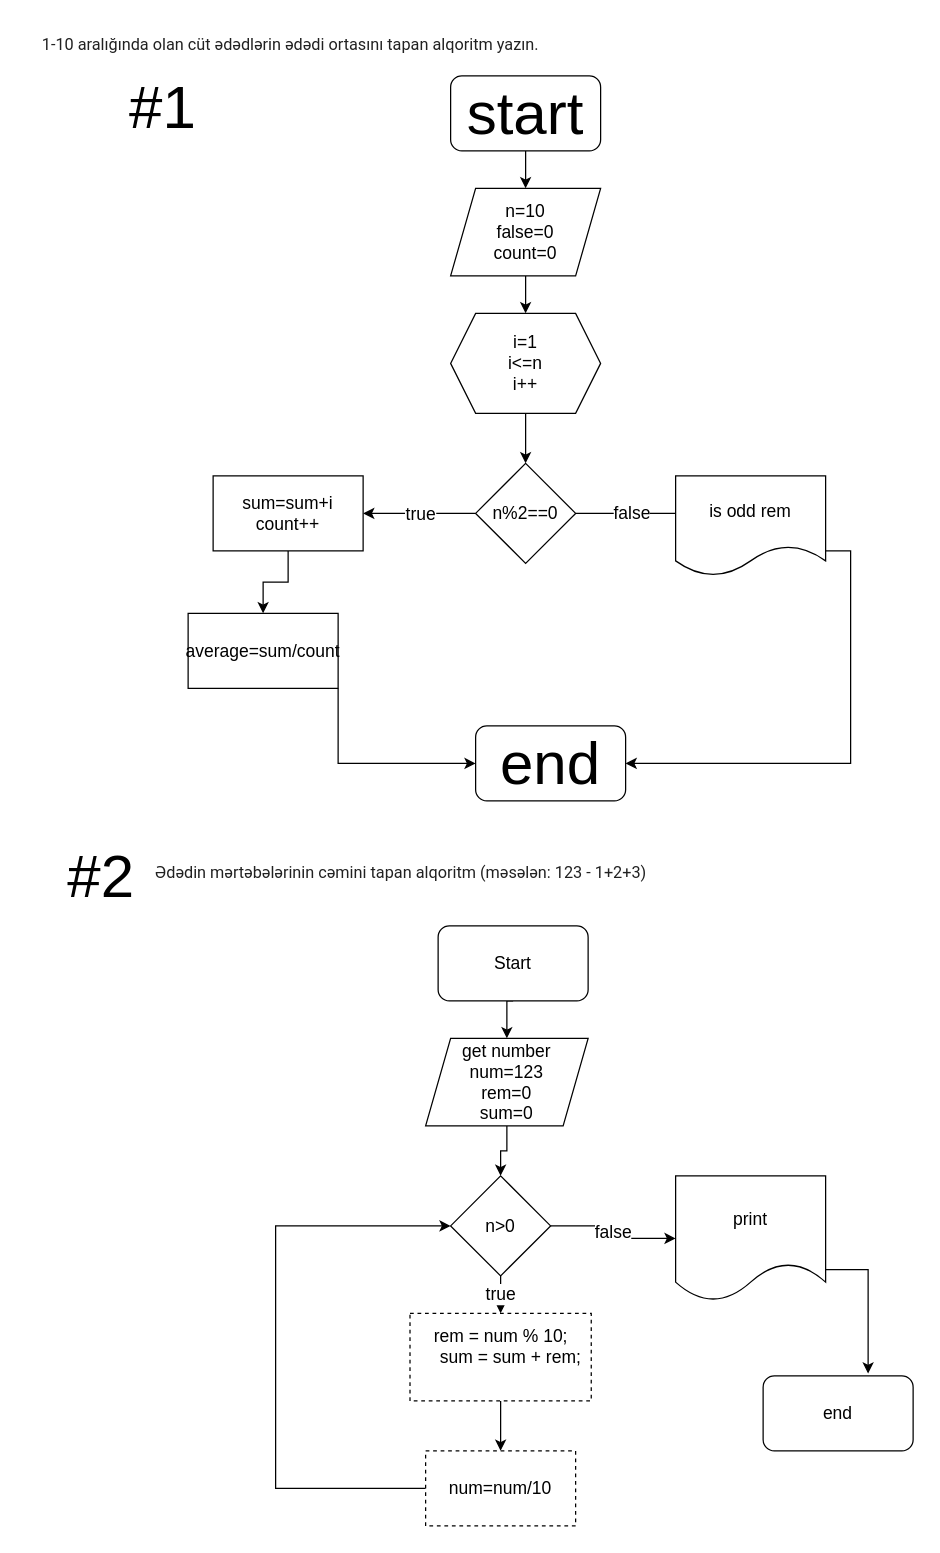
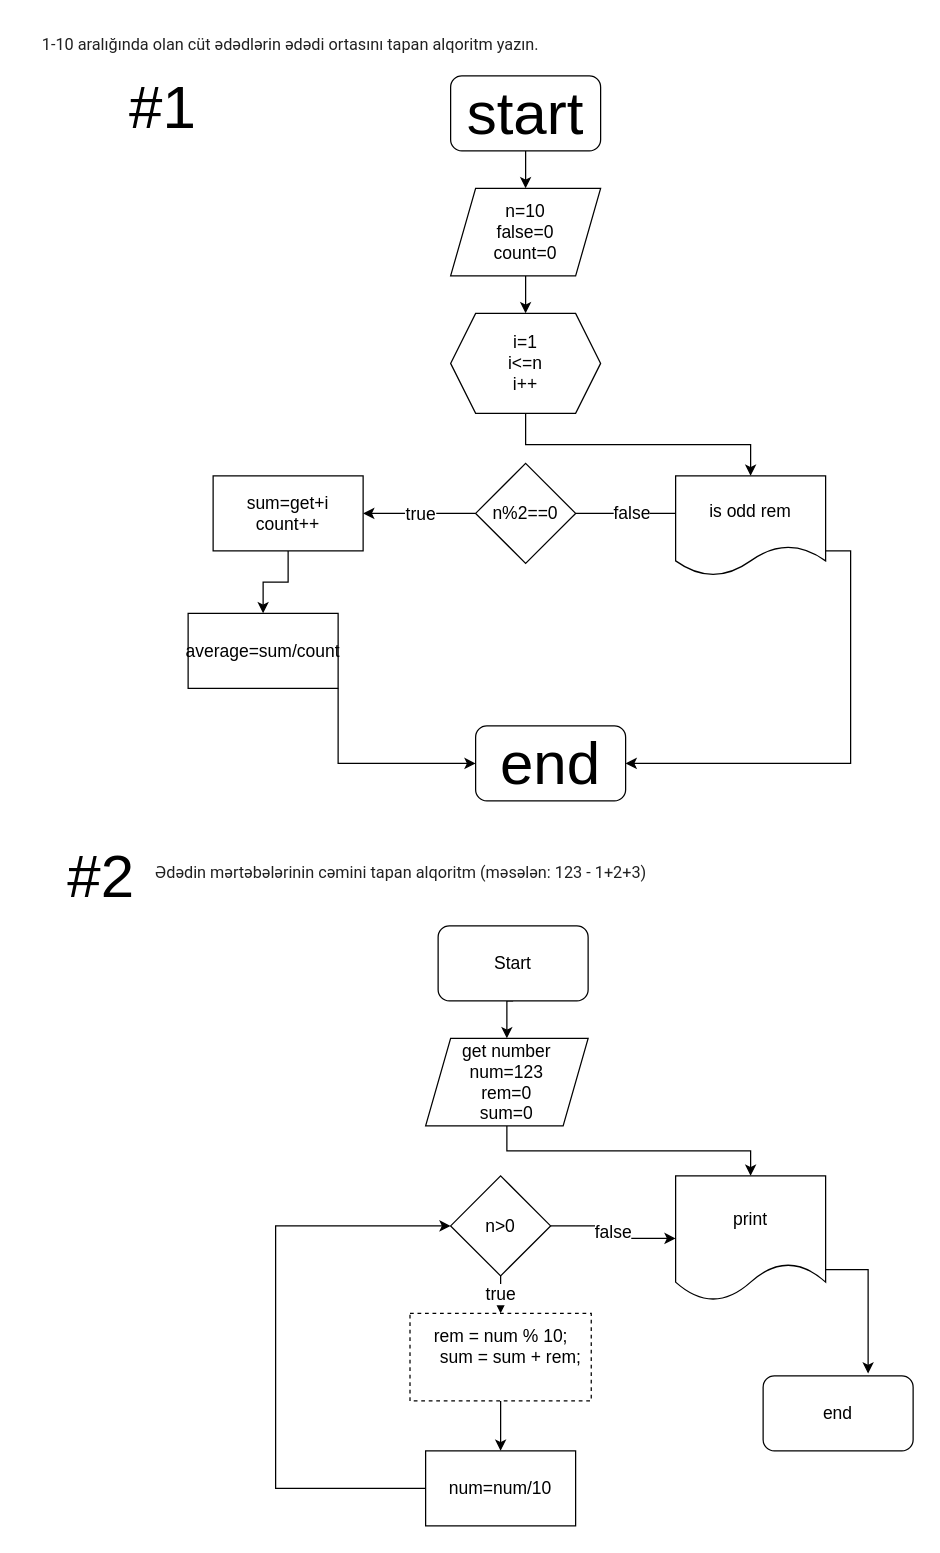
edge "i=1 i<=n i++" -> "n%2==0": now "i=1 i<=n i++" -> "is odd rem"
node "sum=sum+i count++": label "sum=sum+i count++" -> "sum=get+i count++"
edge "get number num=123 rem=0 sum=0" -> "n>0": now "get number num=123 rem=0 sum=0" -> "print"
node "num=num/10": style dashed -> solid
